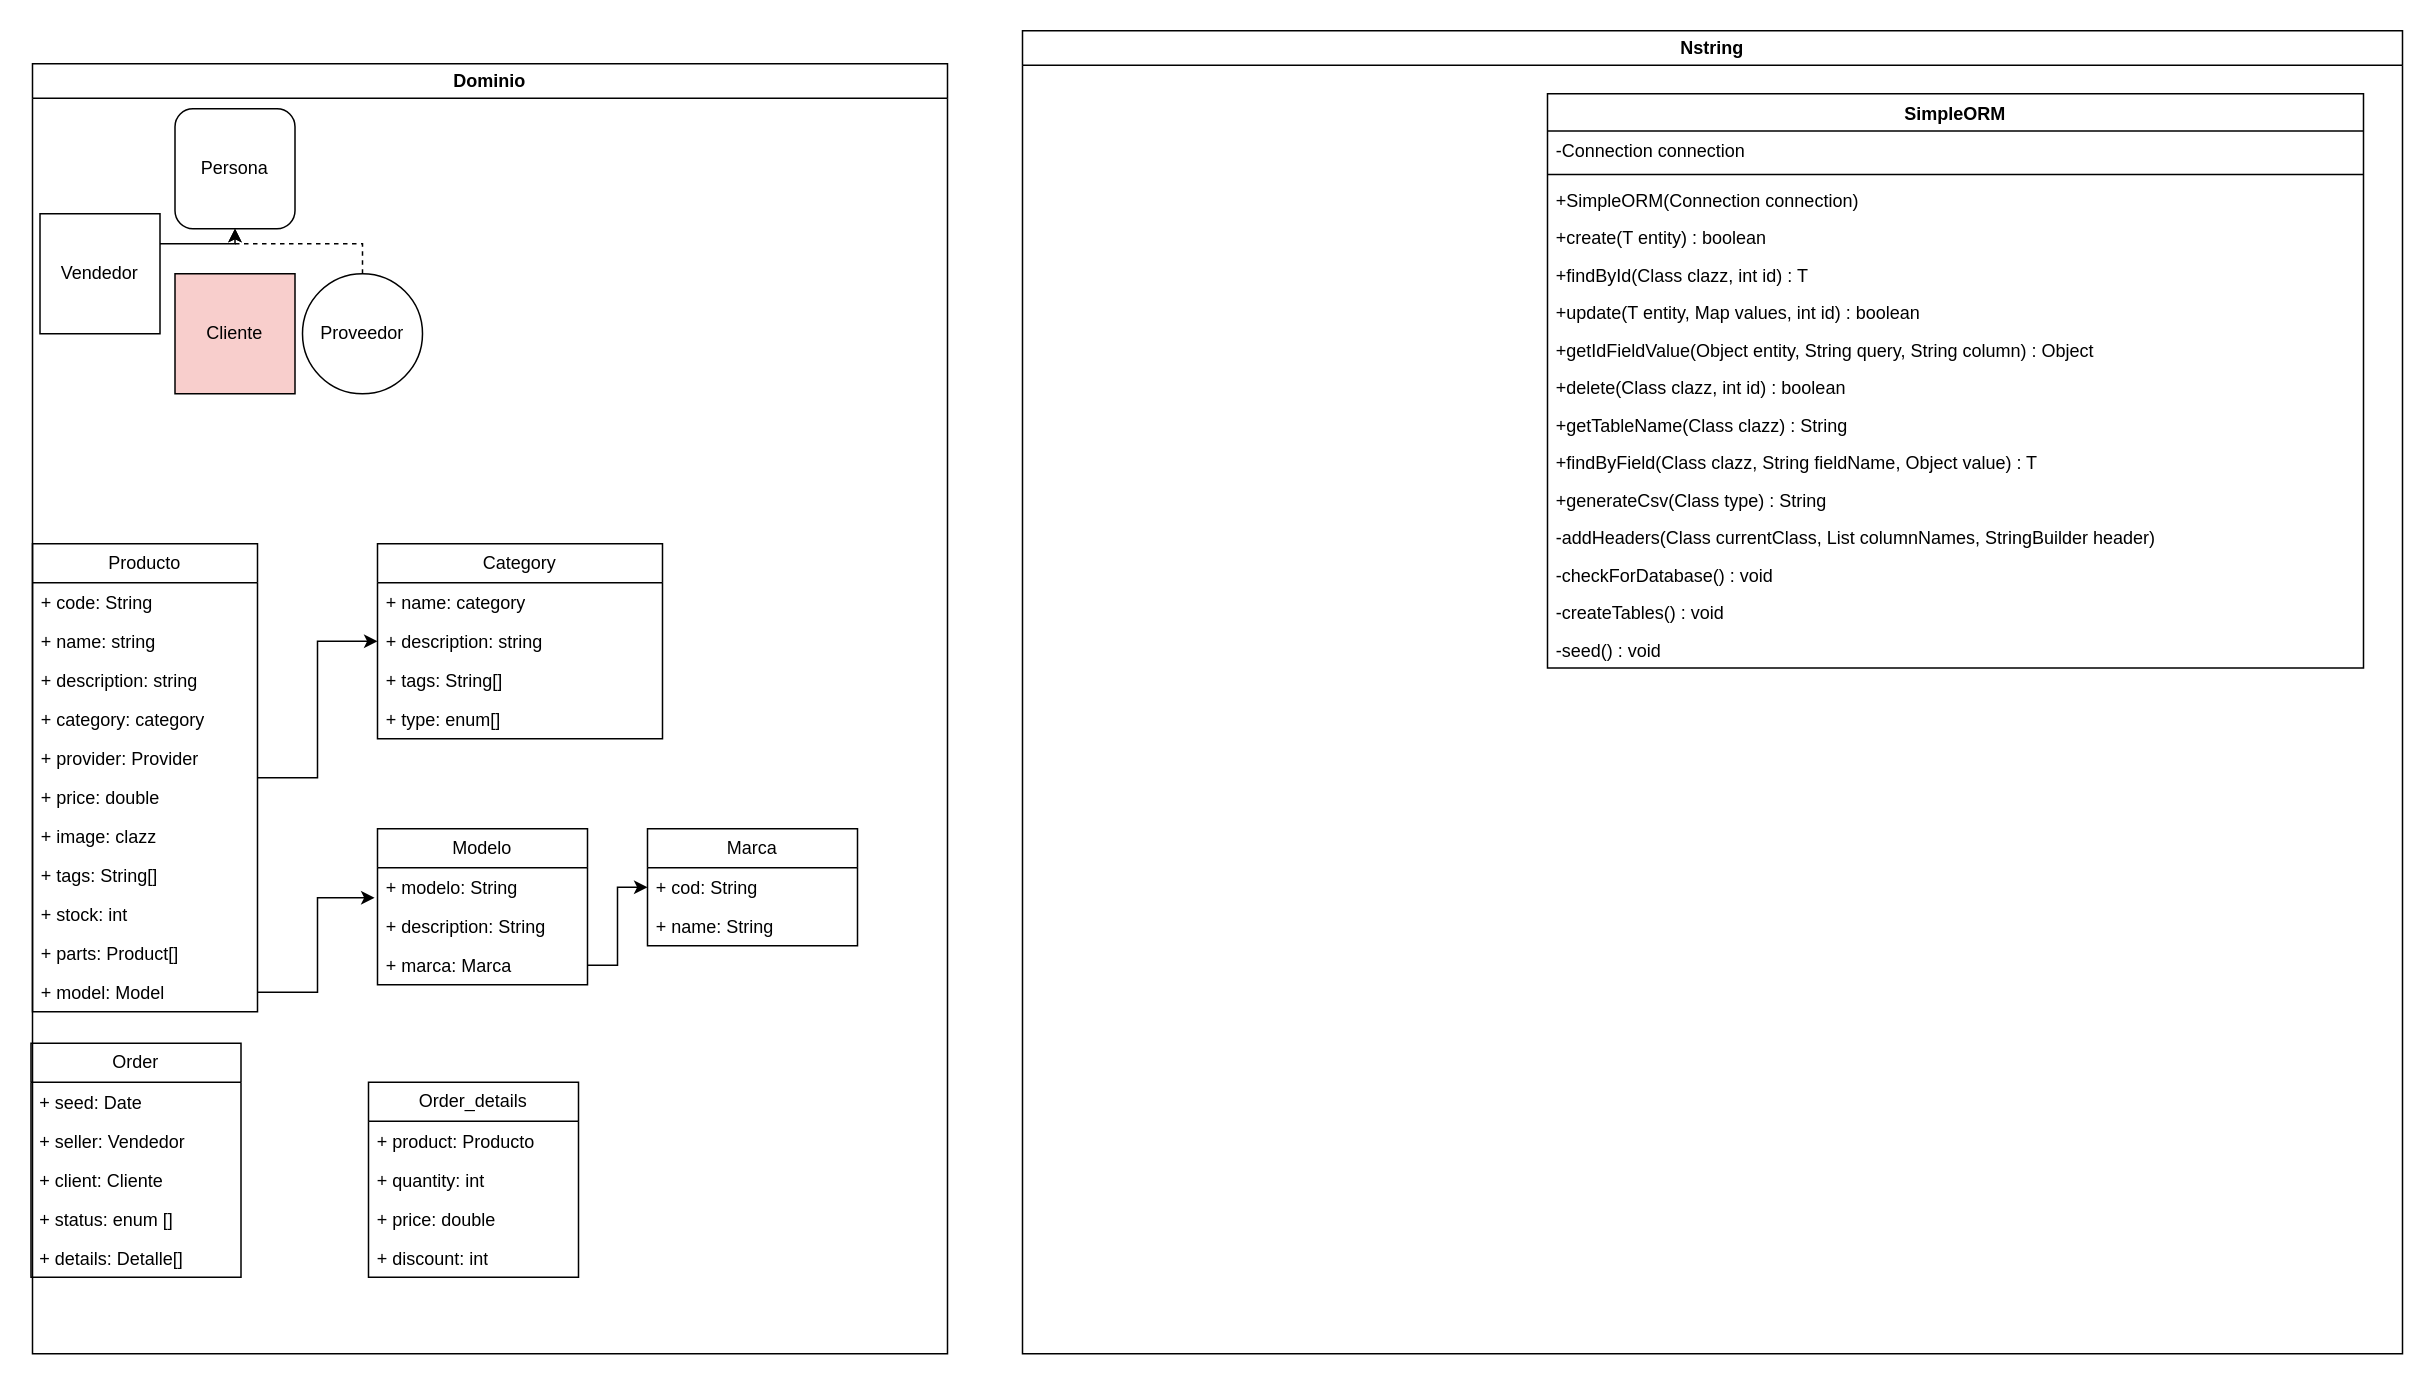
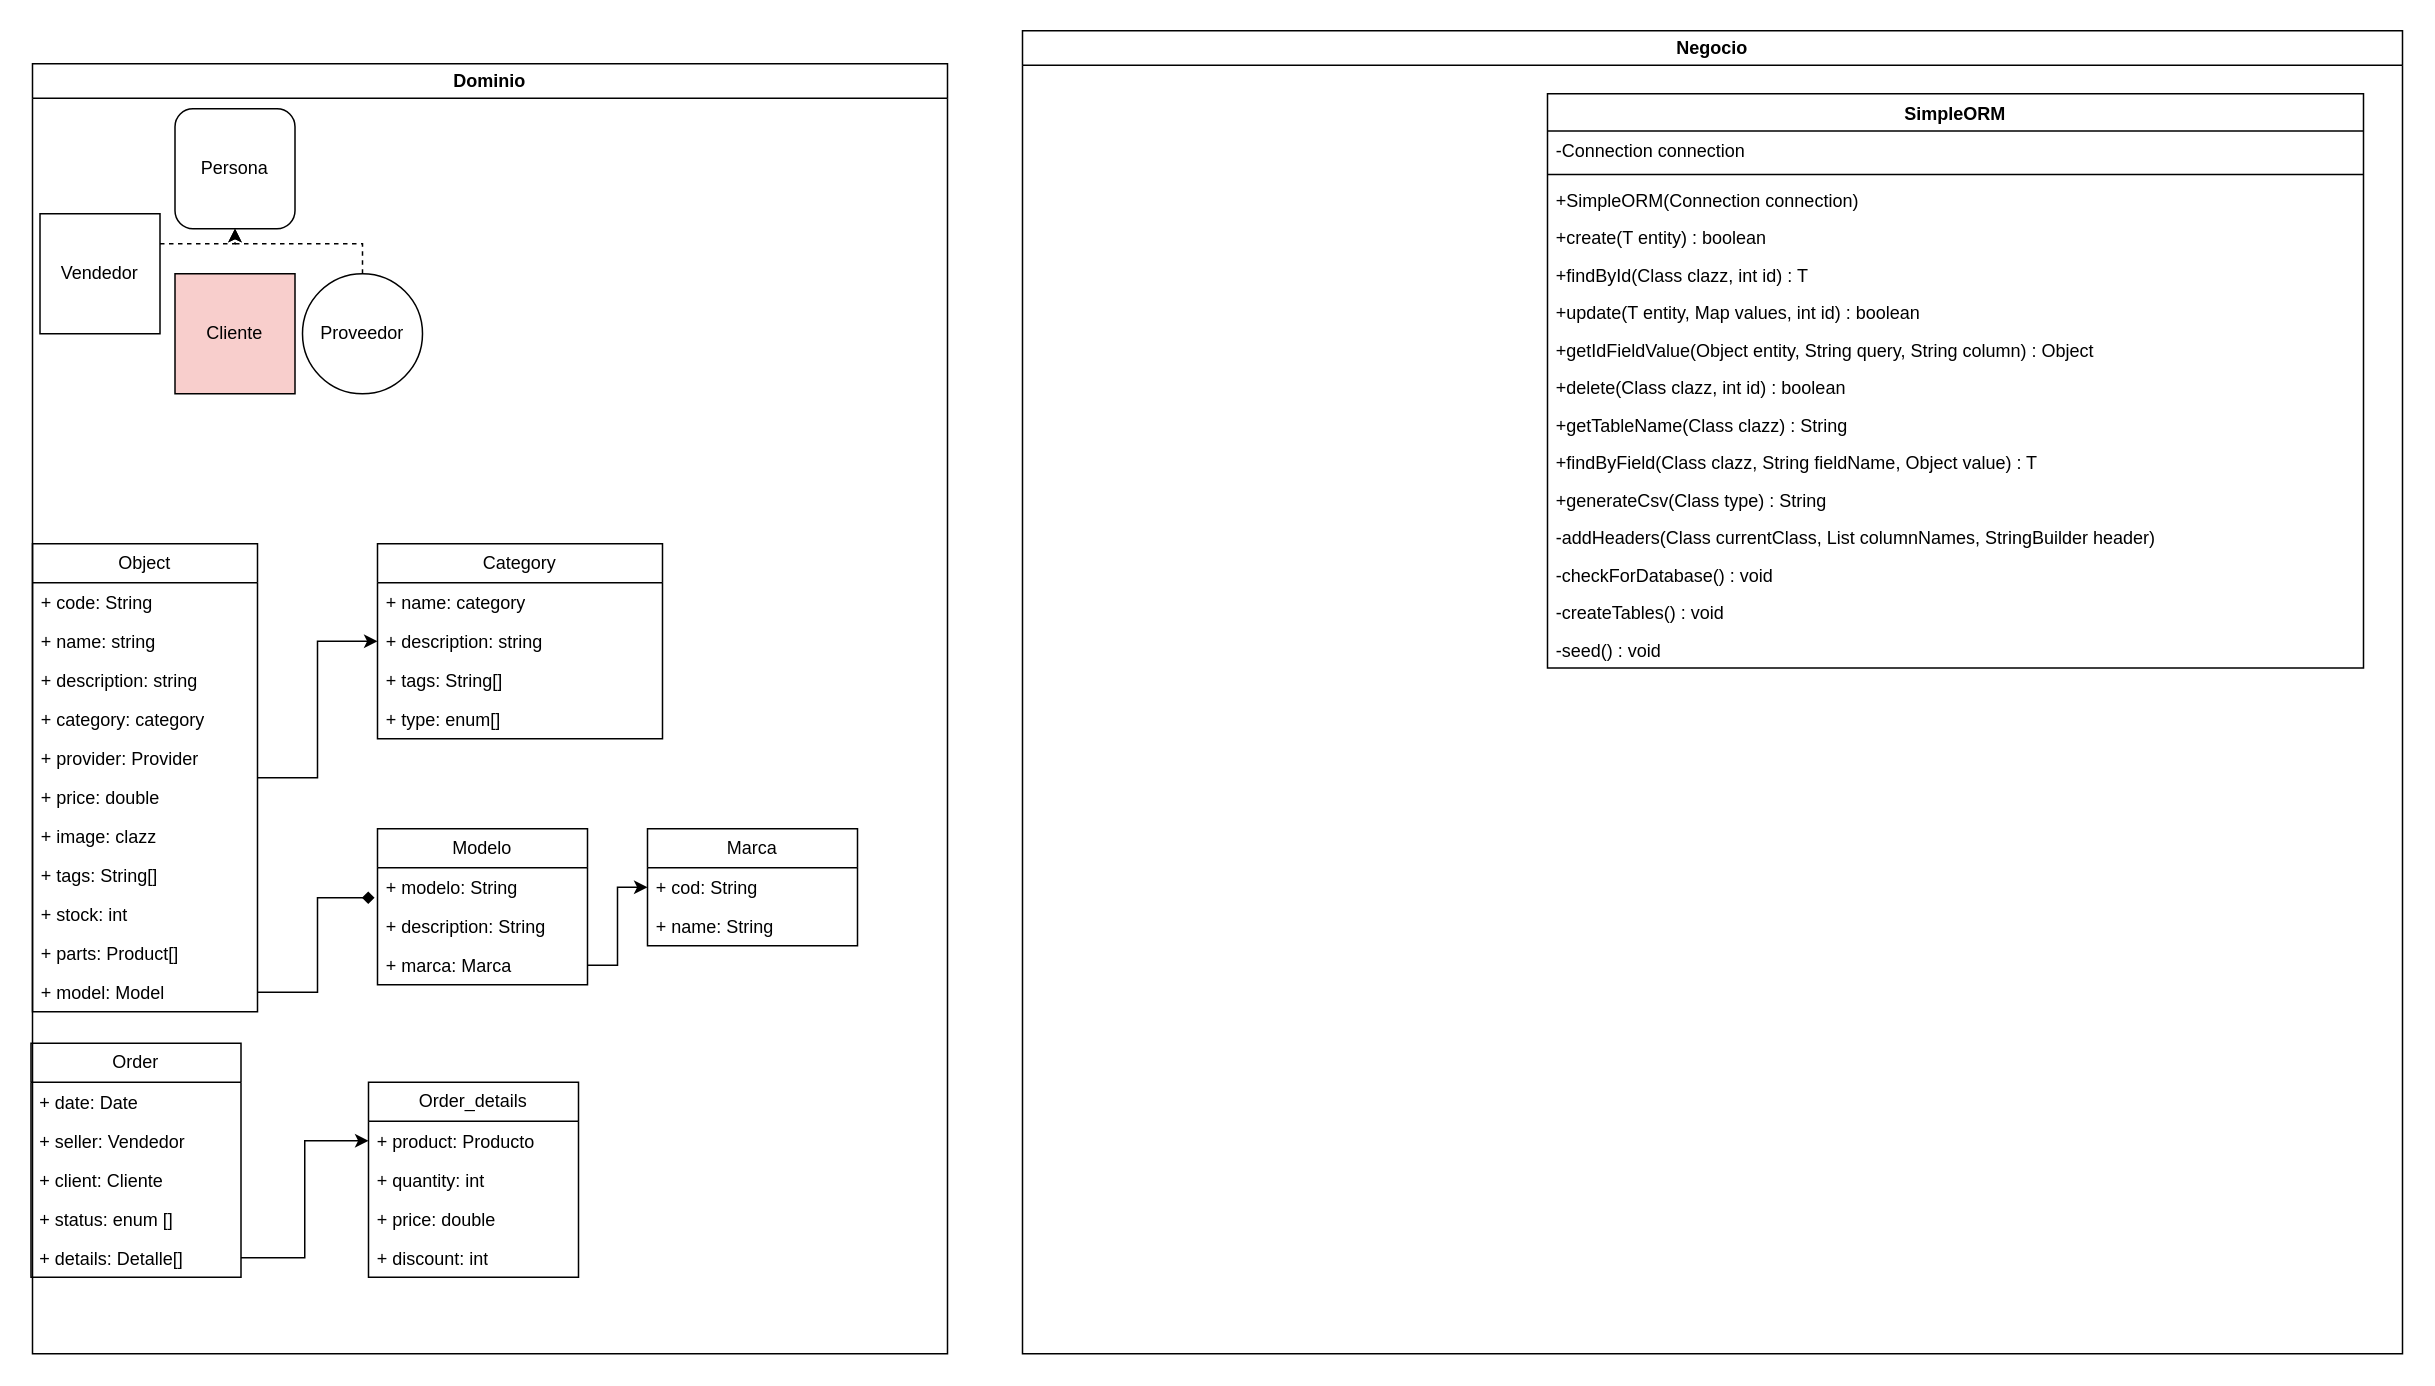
node "Nstring": label "Nstring" -> "Negocio"
edge "Vendedor" -> "Persona": style solid -> dashed
node "Producto": label "Producto" -> "Object"
edge "+ model: Model" -> "+ modelo: String": arrowhead classic -> diamond
node "+ seed: Date": label "+ seed: Date" -> "+ date: Date"
edge "+ details: Detalle[]" -> "+ product: Producto": added
